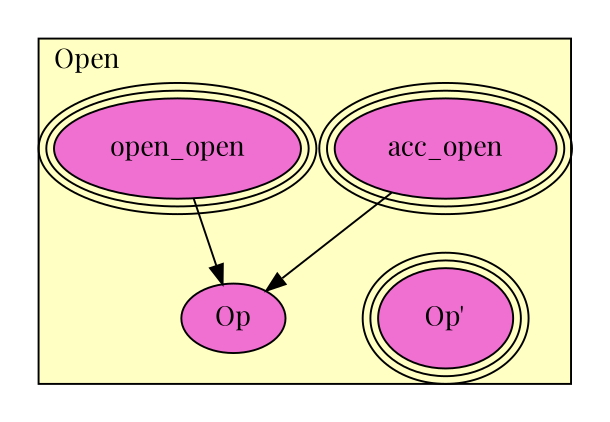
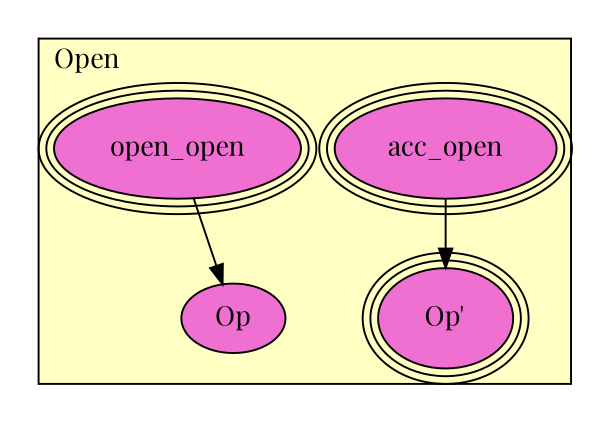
edge "acc_open" -> "Op": now "acc_open" -> "Op'"
